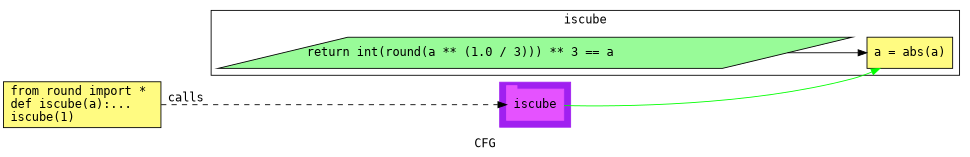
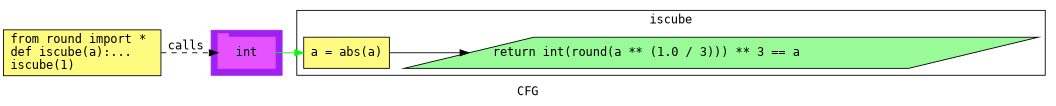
edge "return int(round(a ** (1.0 / 3))) ** 3 == a" -> "a = abs(a)": reversed
node "iscube": label "iscube" -> "int"
